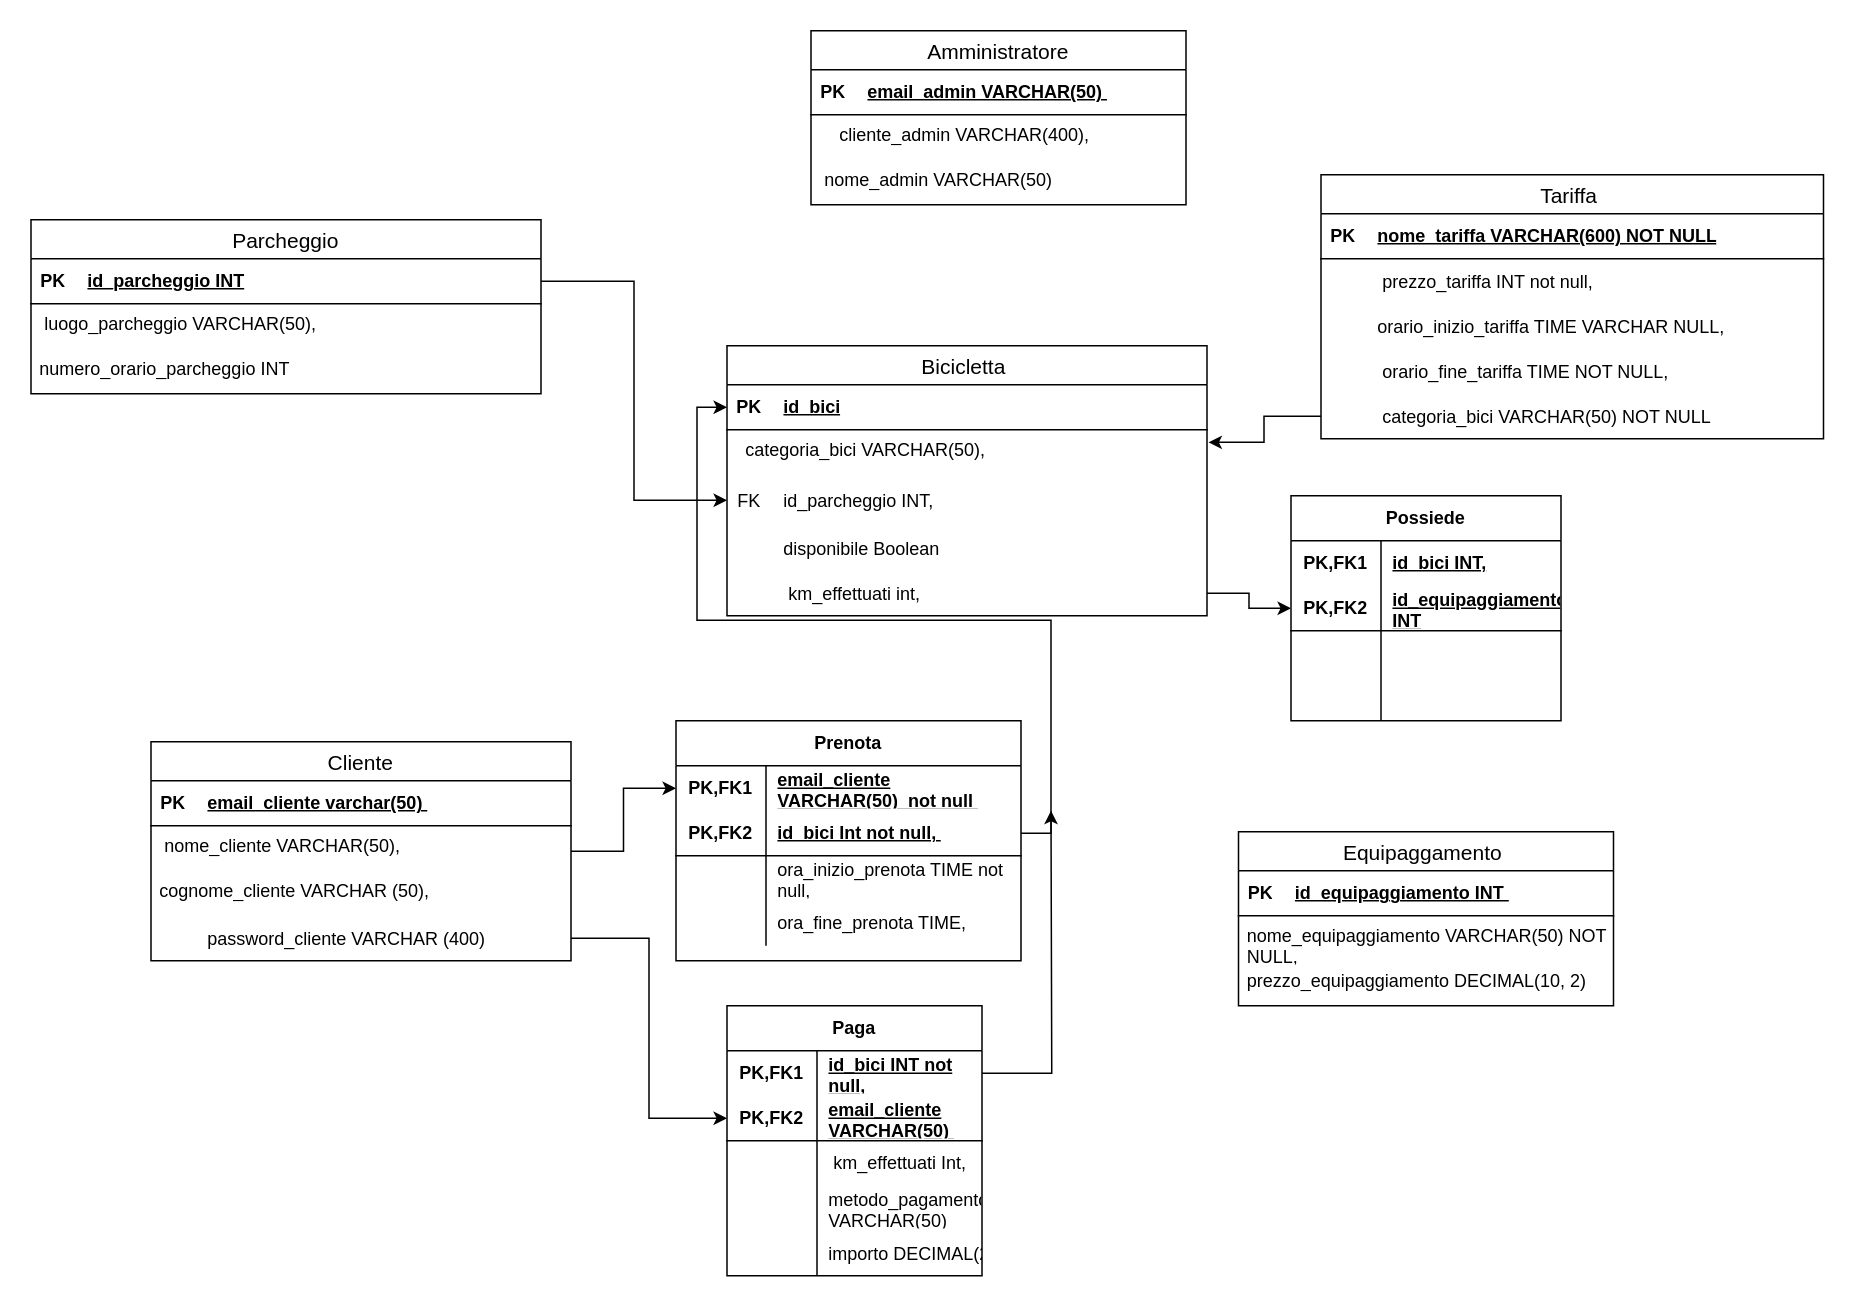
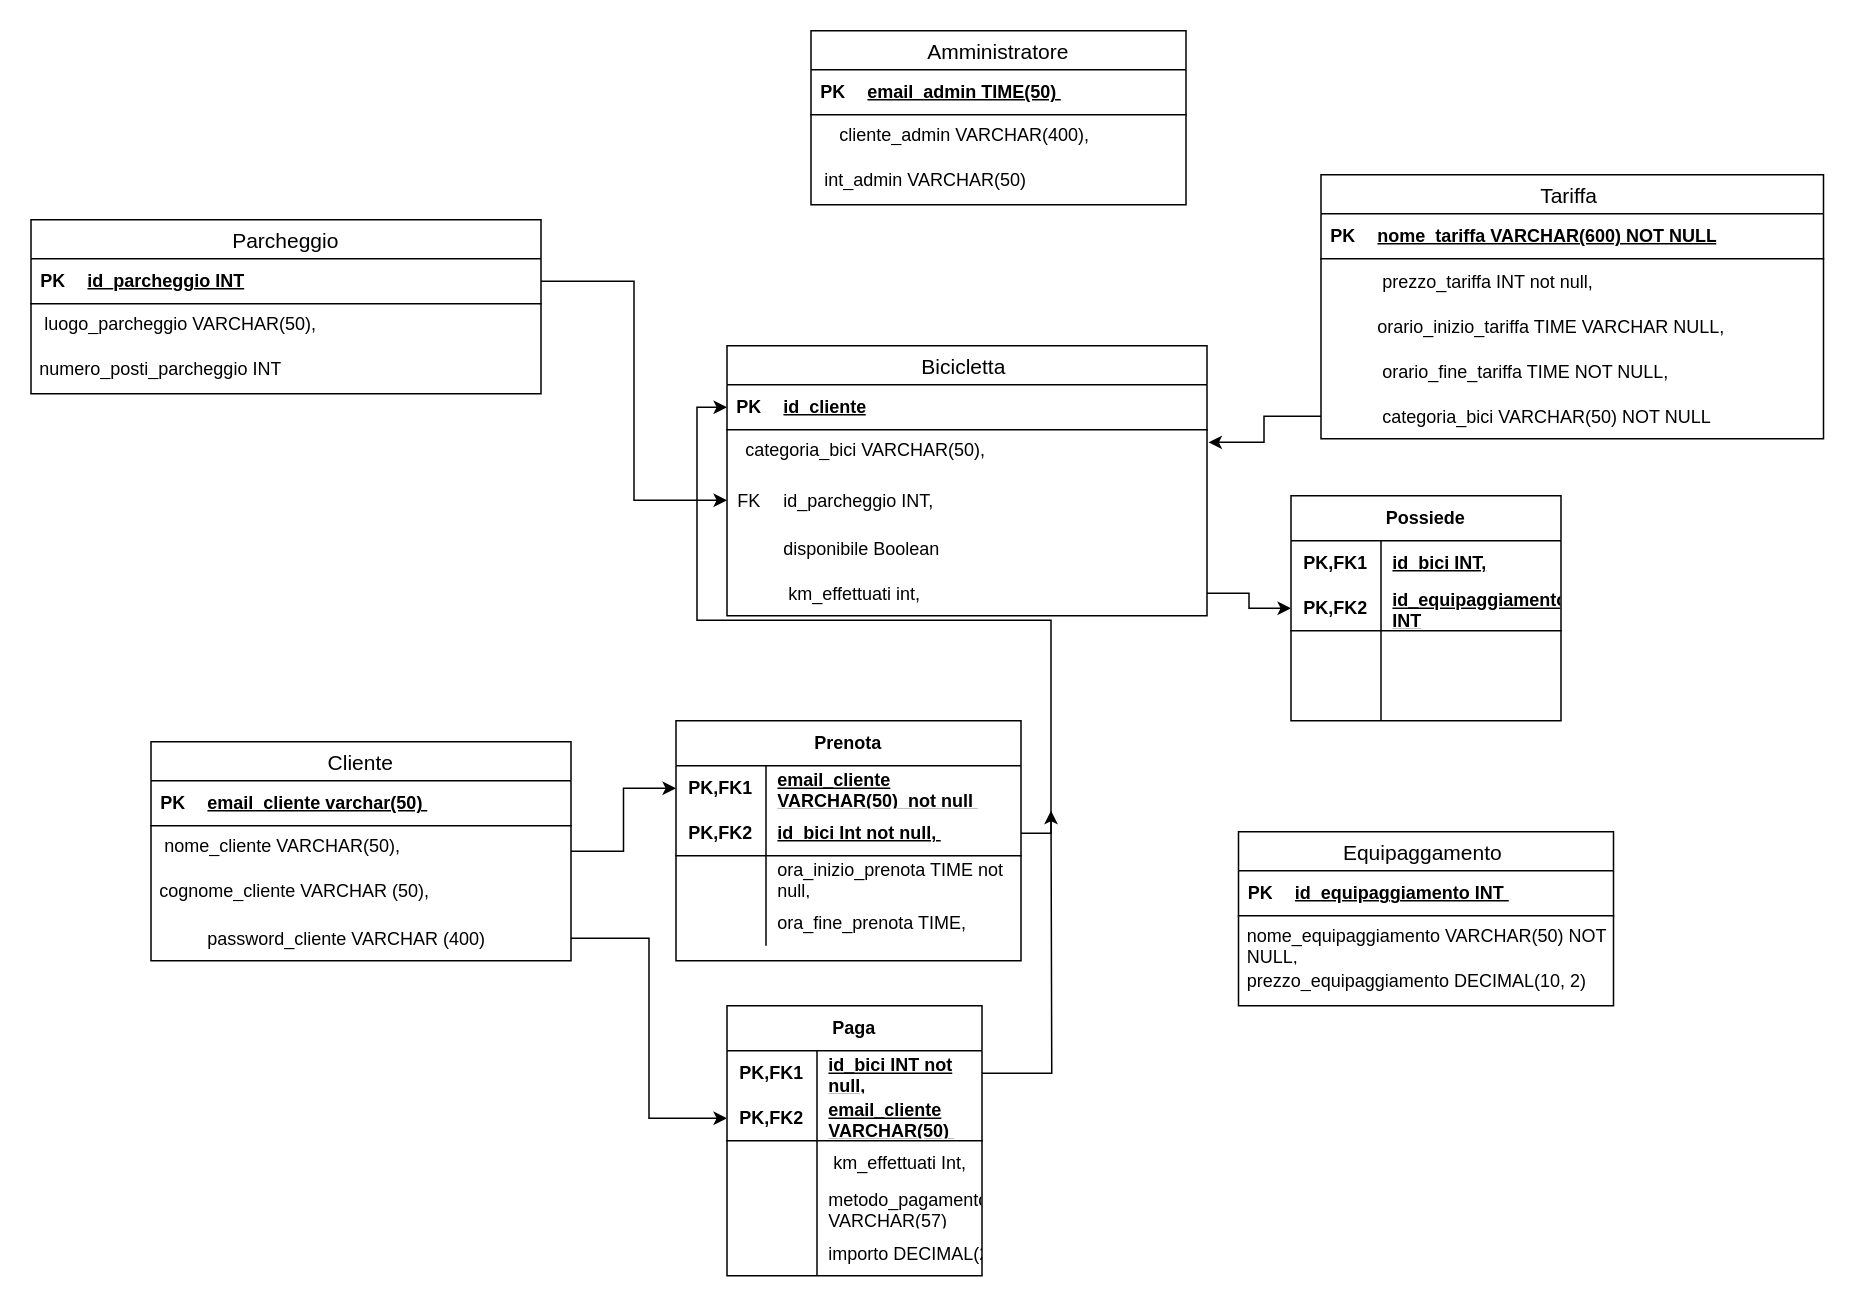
node "email_admin VARCHAR(50)": label "email_admin VARCHAR(50)" -> "email_admin TIME(50)"
node "nome_admin VARCHAR(50)": label "nome_admin VARCHAR(50)" -> "int_admin VARCHAR(50)"
node "numero_orario_parcheggio INT": label "numero_orario_parcheggio INT" -> "numero_posti_parcheggio INT"
node "id_bici": label "id_bici" -> "id_cliente"
node "metodo_pagamento VARCHAR(50) NOT NULL,": label "metodo_pagamento VARCHAR(50) NOT NULL," -> "metodo_pagamento VARCHAR(57) NOT NULL,"
